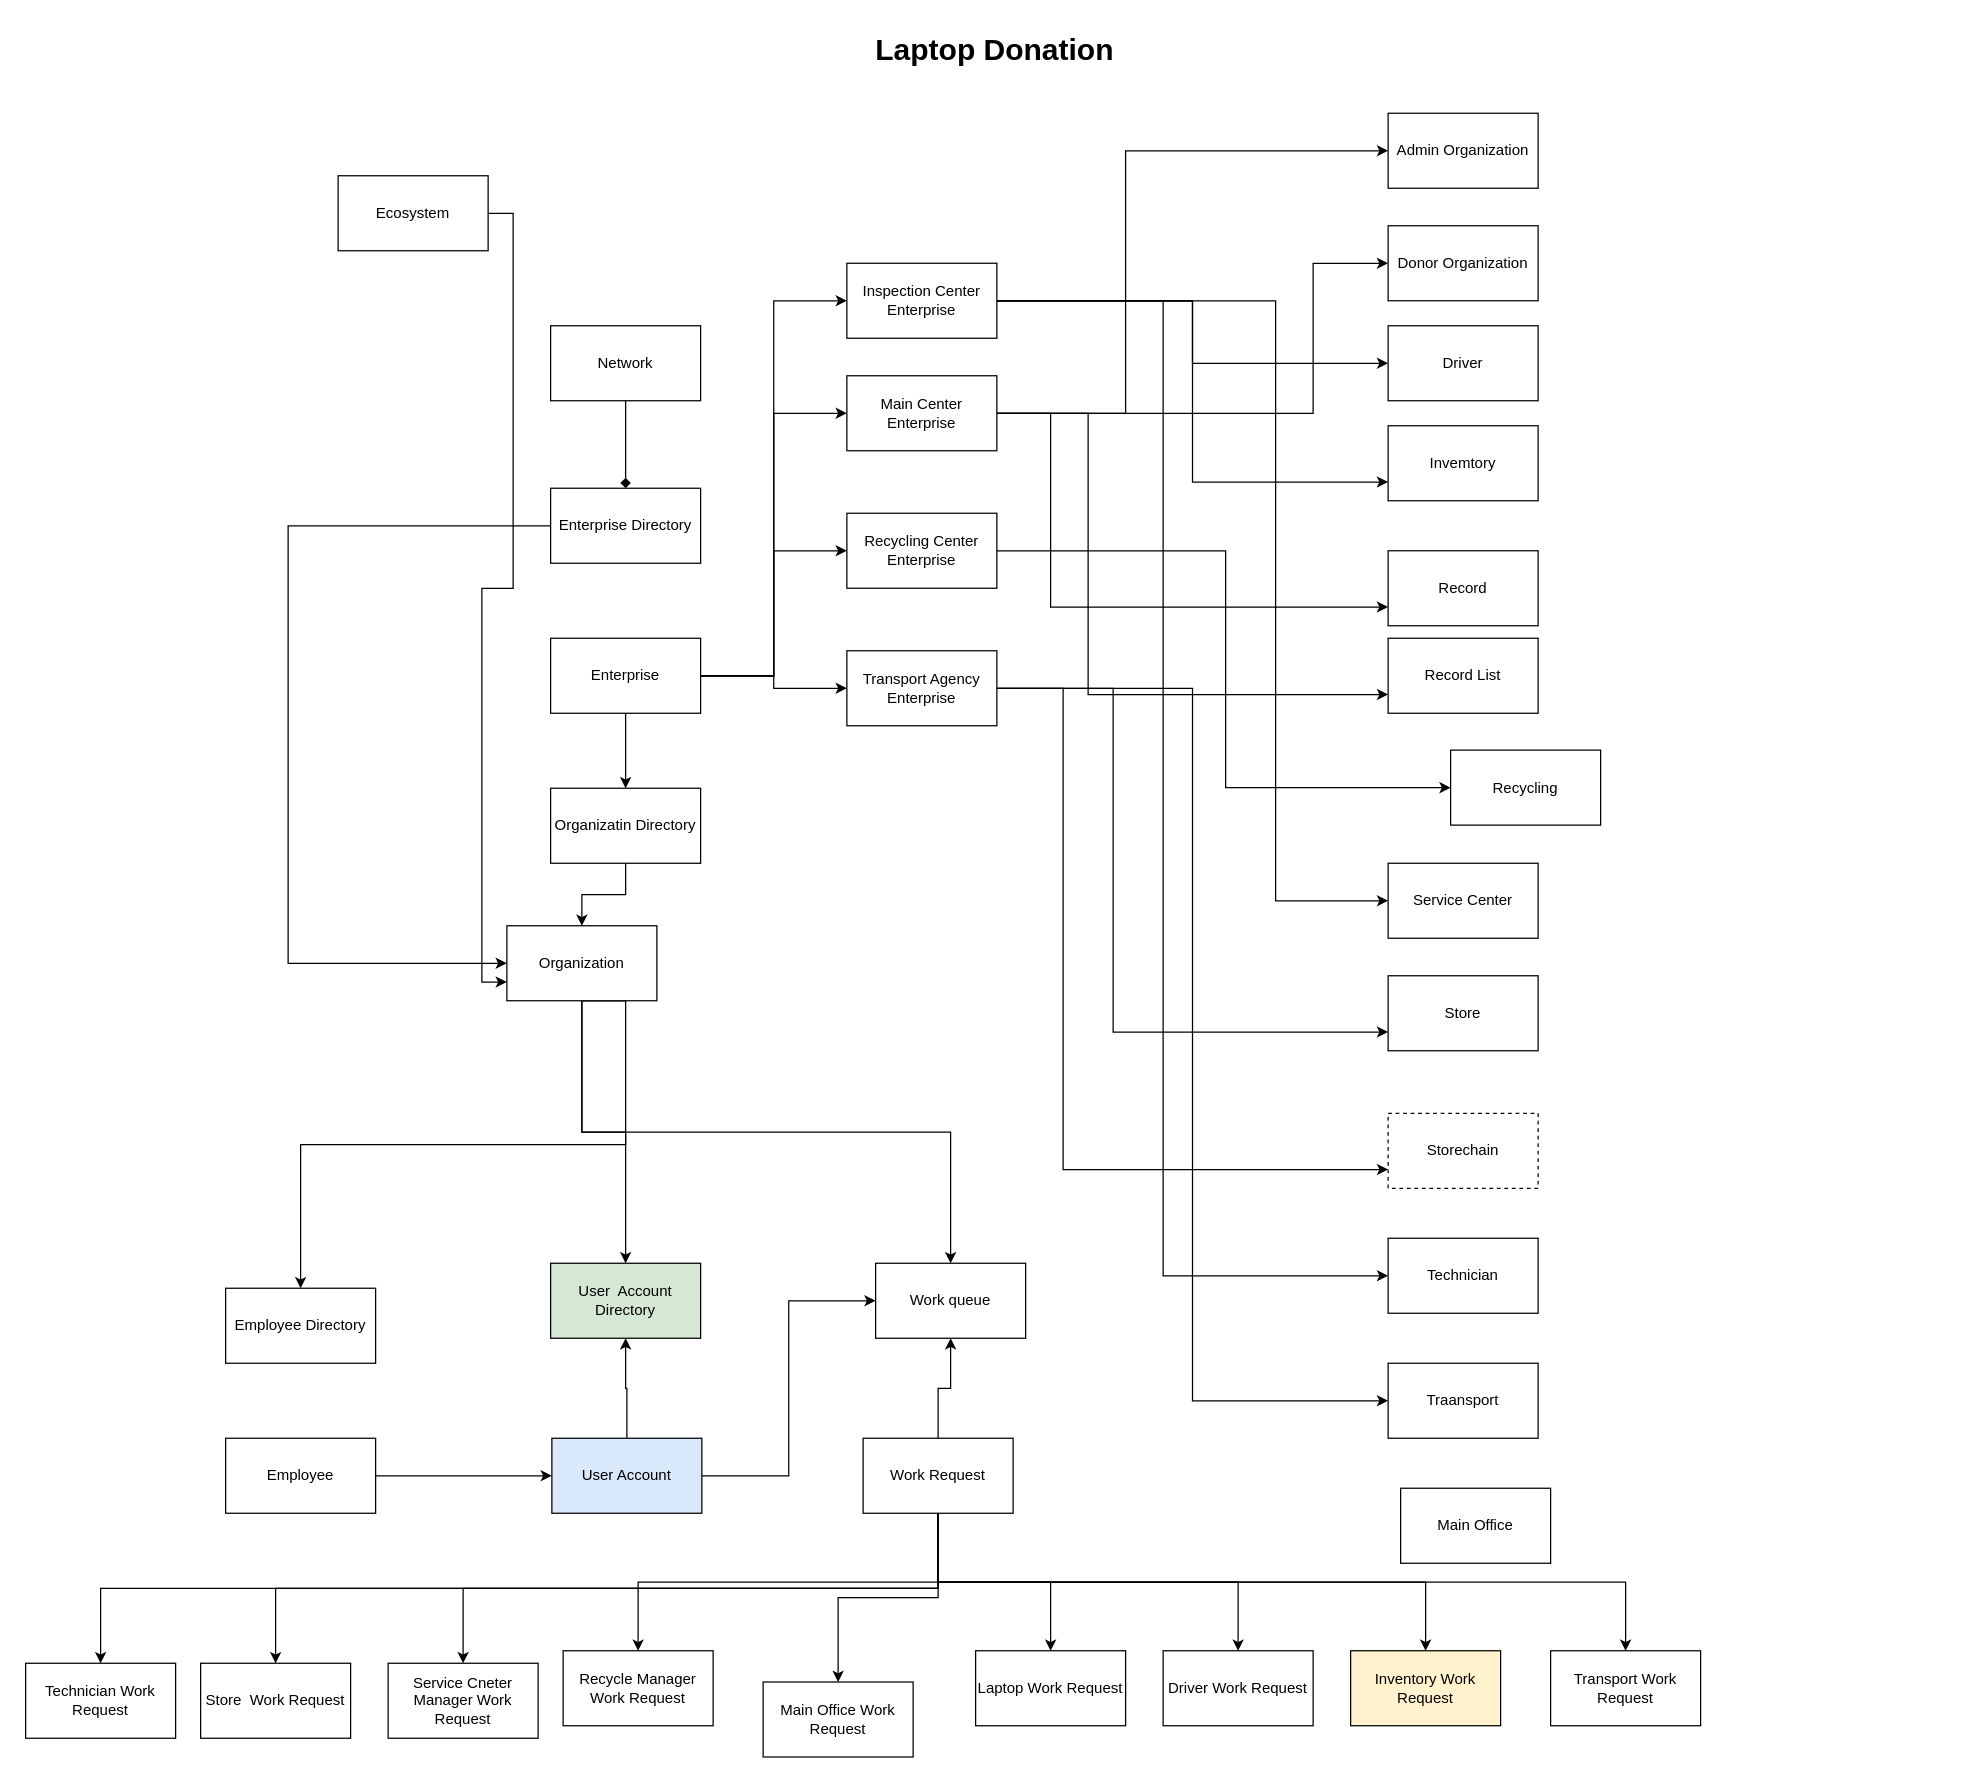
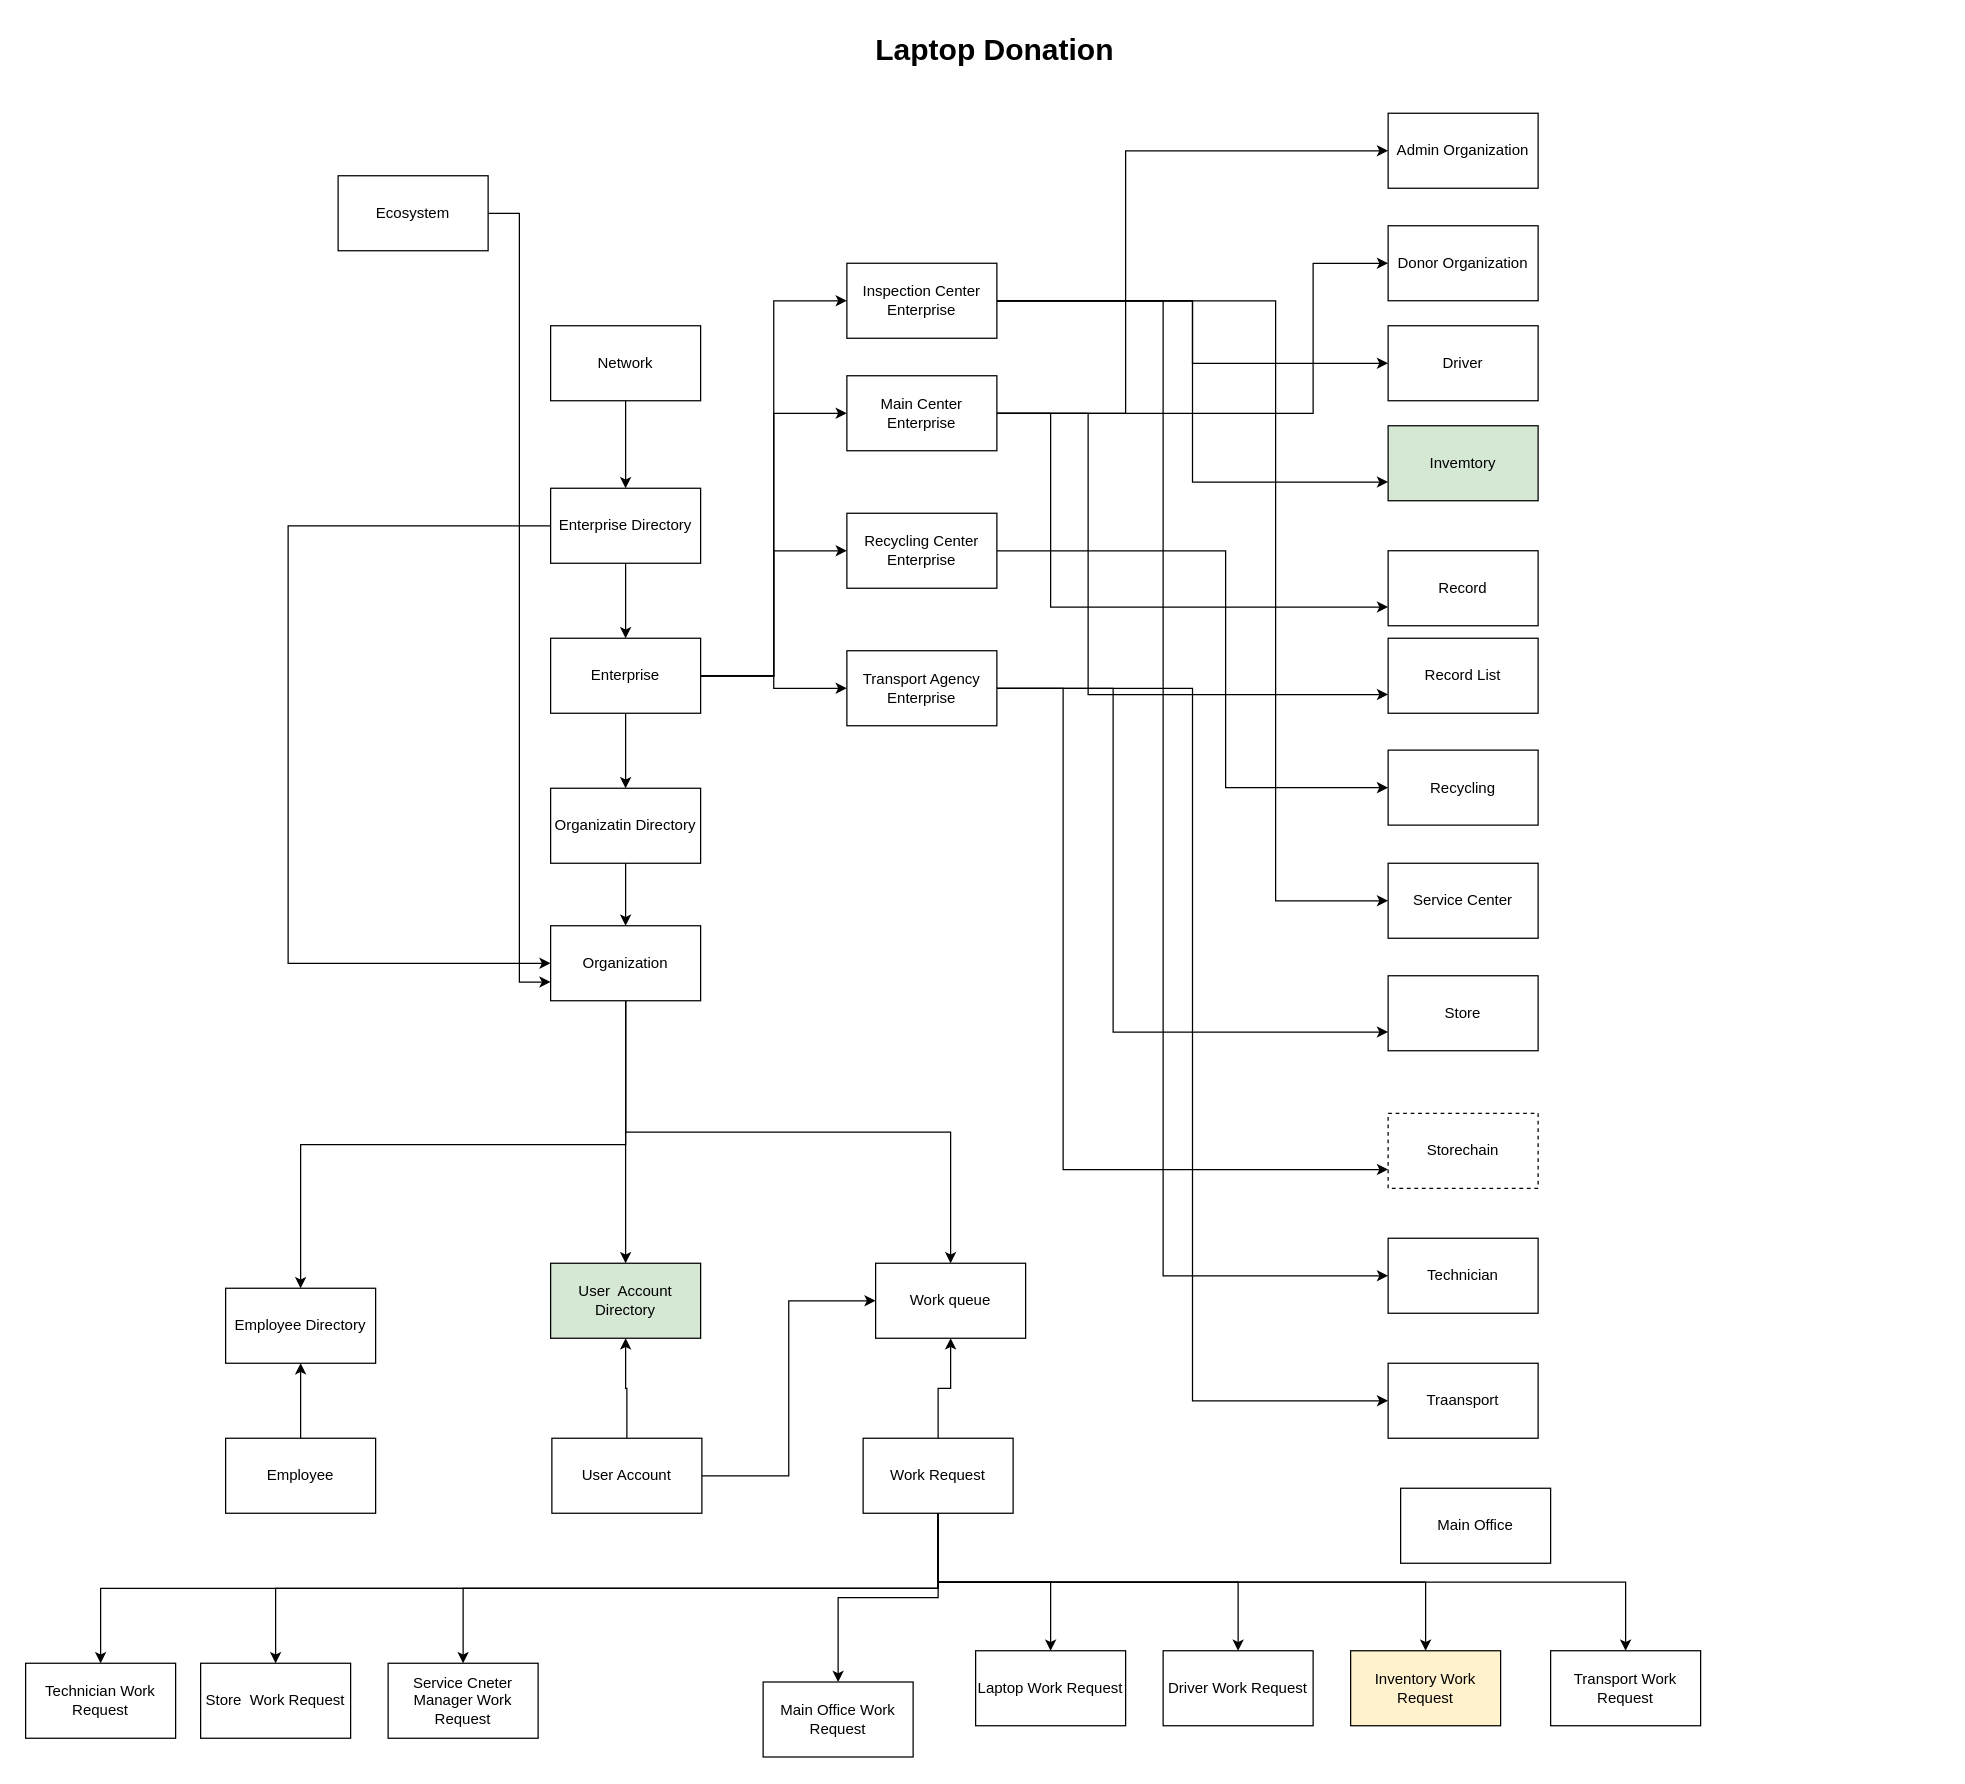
node "Invemtory": fillcolor #ffffff -> #d5e8d4
edge "Network" -> "Enterprise Directory": arrowhead diamond -> classic
edge "Enterprise Directory" -> "Enterprise": added
node "Recycling": moved (1526, 788) -> (1463, 788)
node "Organization": moved (582, 963) -> (626, 963)
edge "Employee" -> "User Account": now "Employee" -> "Employee Directory"
node "User Account": fillcolor #dae8fc -> #ffffff
edge "Work Request" -> "Recycle Manager Work Request": removed
node "Recycle Manager Work Request": removed
